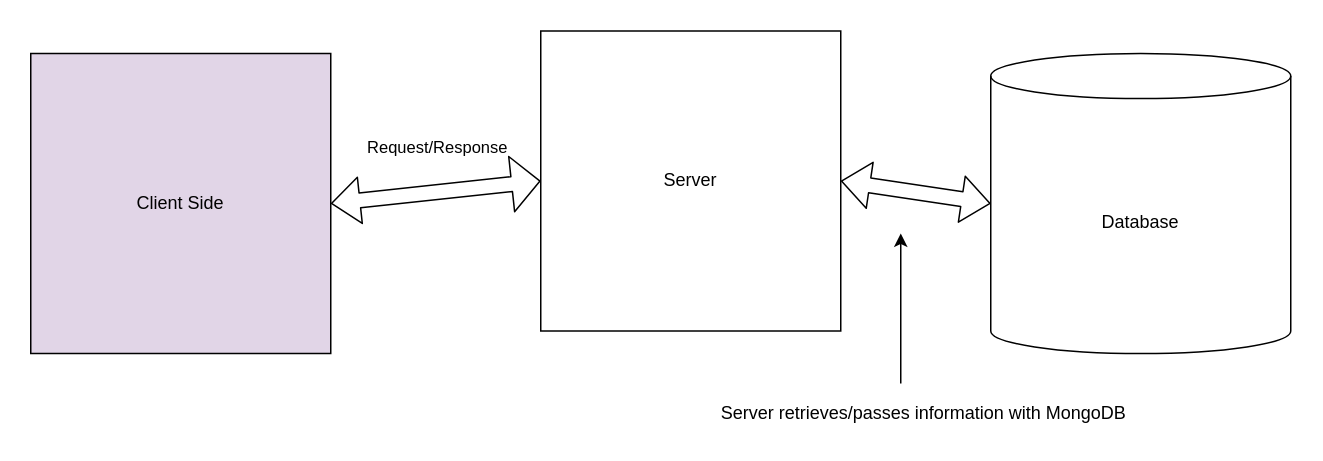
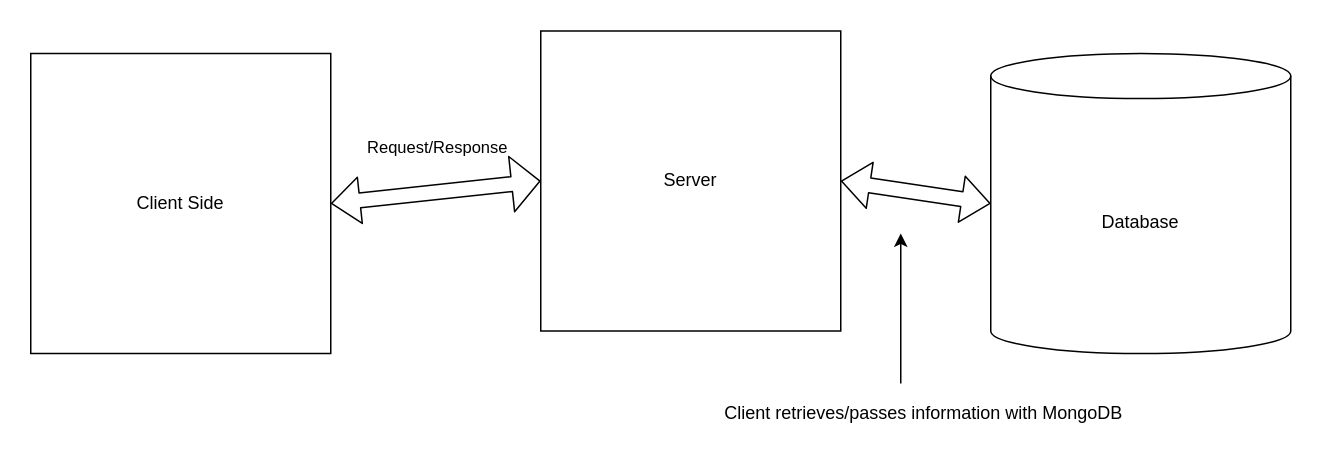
node "Client Side": fillcolor #e1d5e7 -> #ffffff
node "Server retrieves/passes information with MongoDB": label "Server retrieves/passes information with MongoDB" -> "Client retrieves/passes information with MongoDB"
